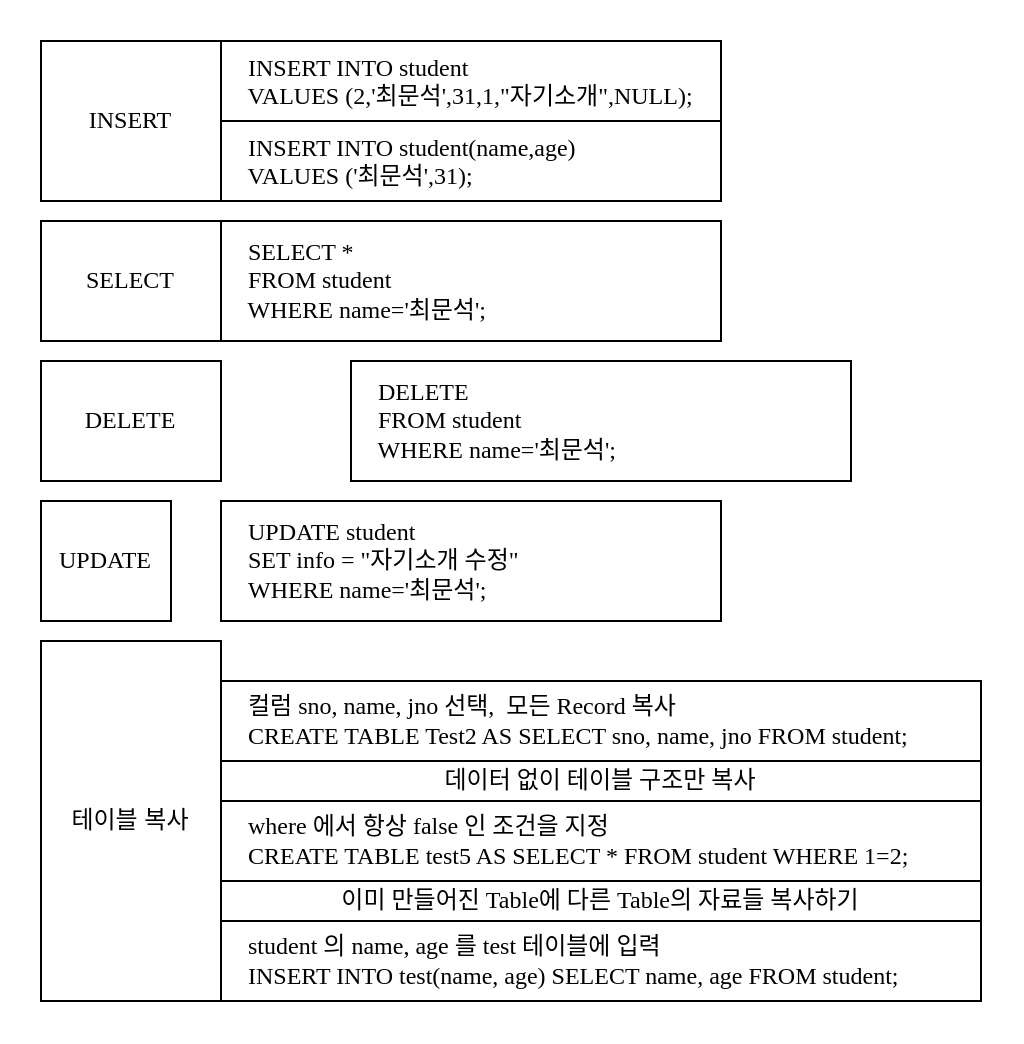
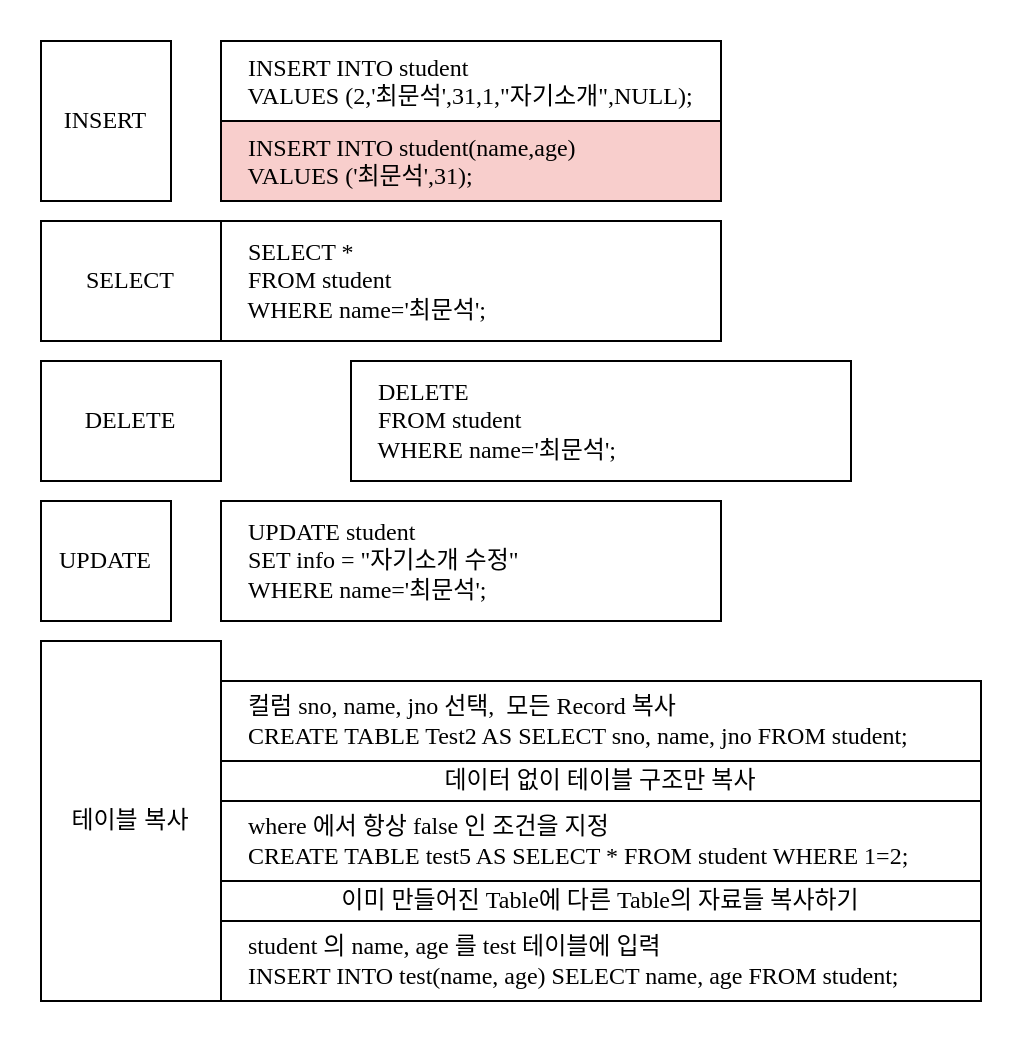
node "INSERT": size 180x160 -> 130x160
node "INSERT INTO student(name,age) VALUES ('최문석',31);": fillcolor #ffffff -> #f8cecc
